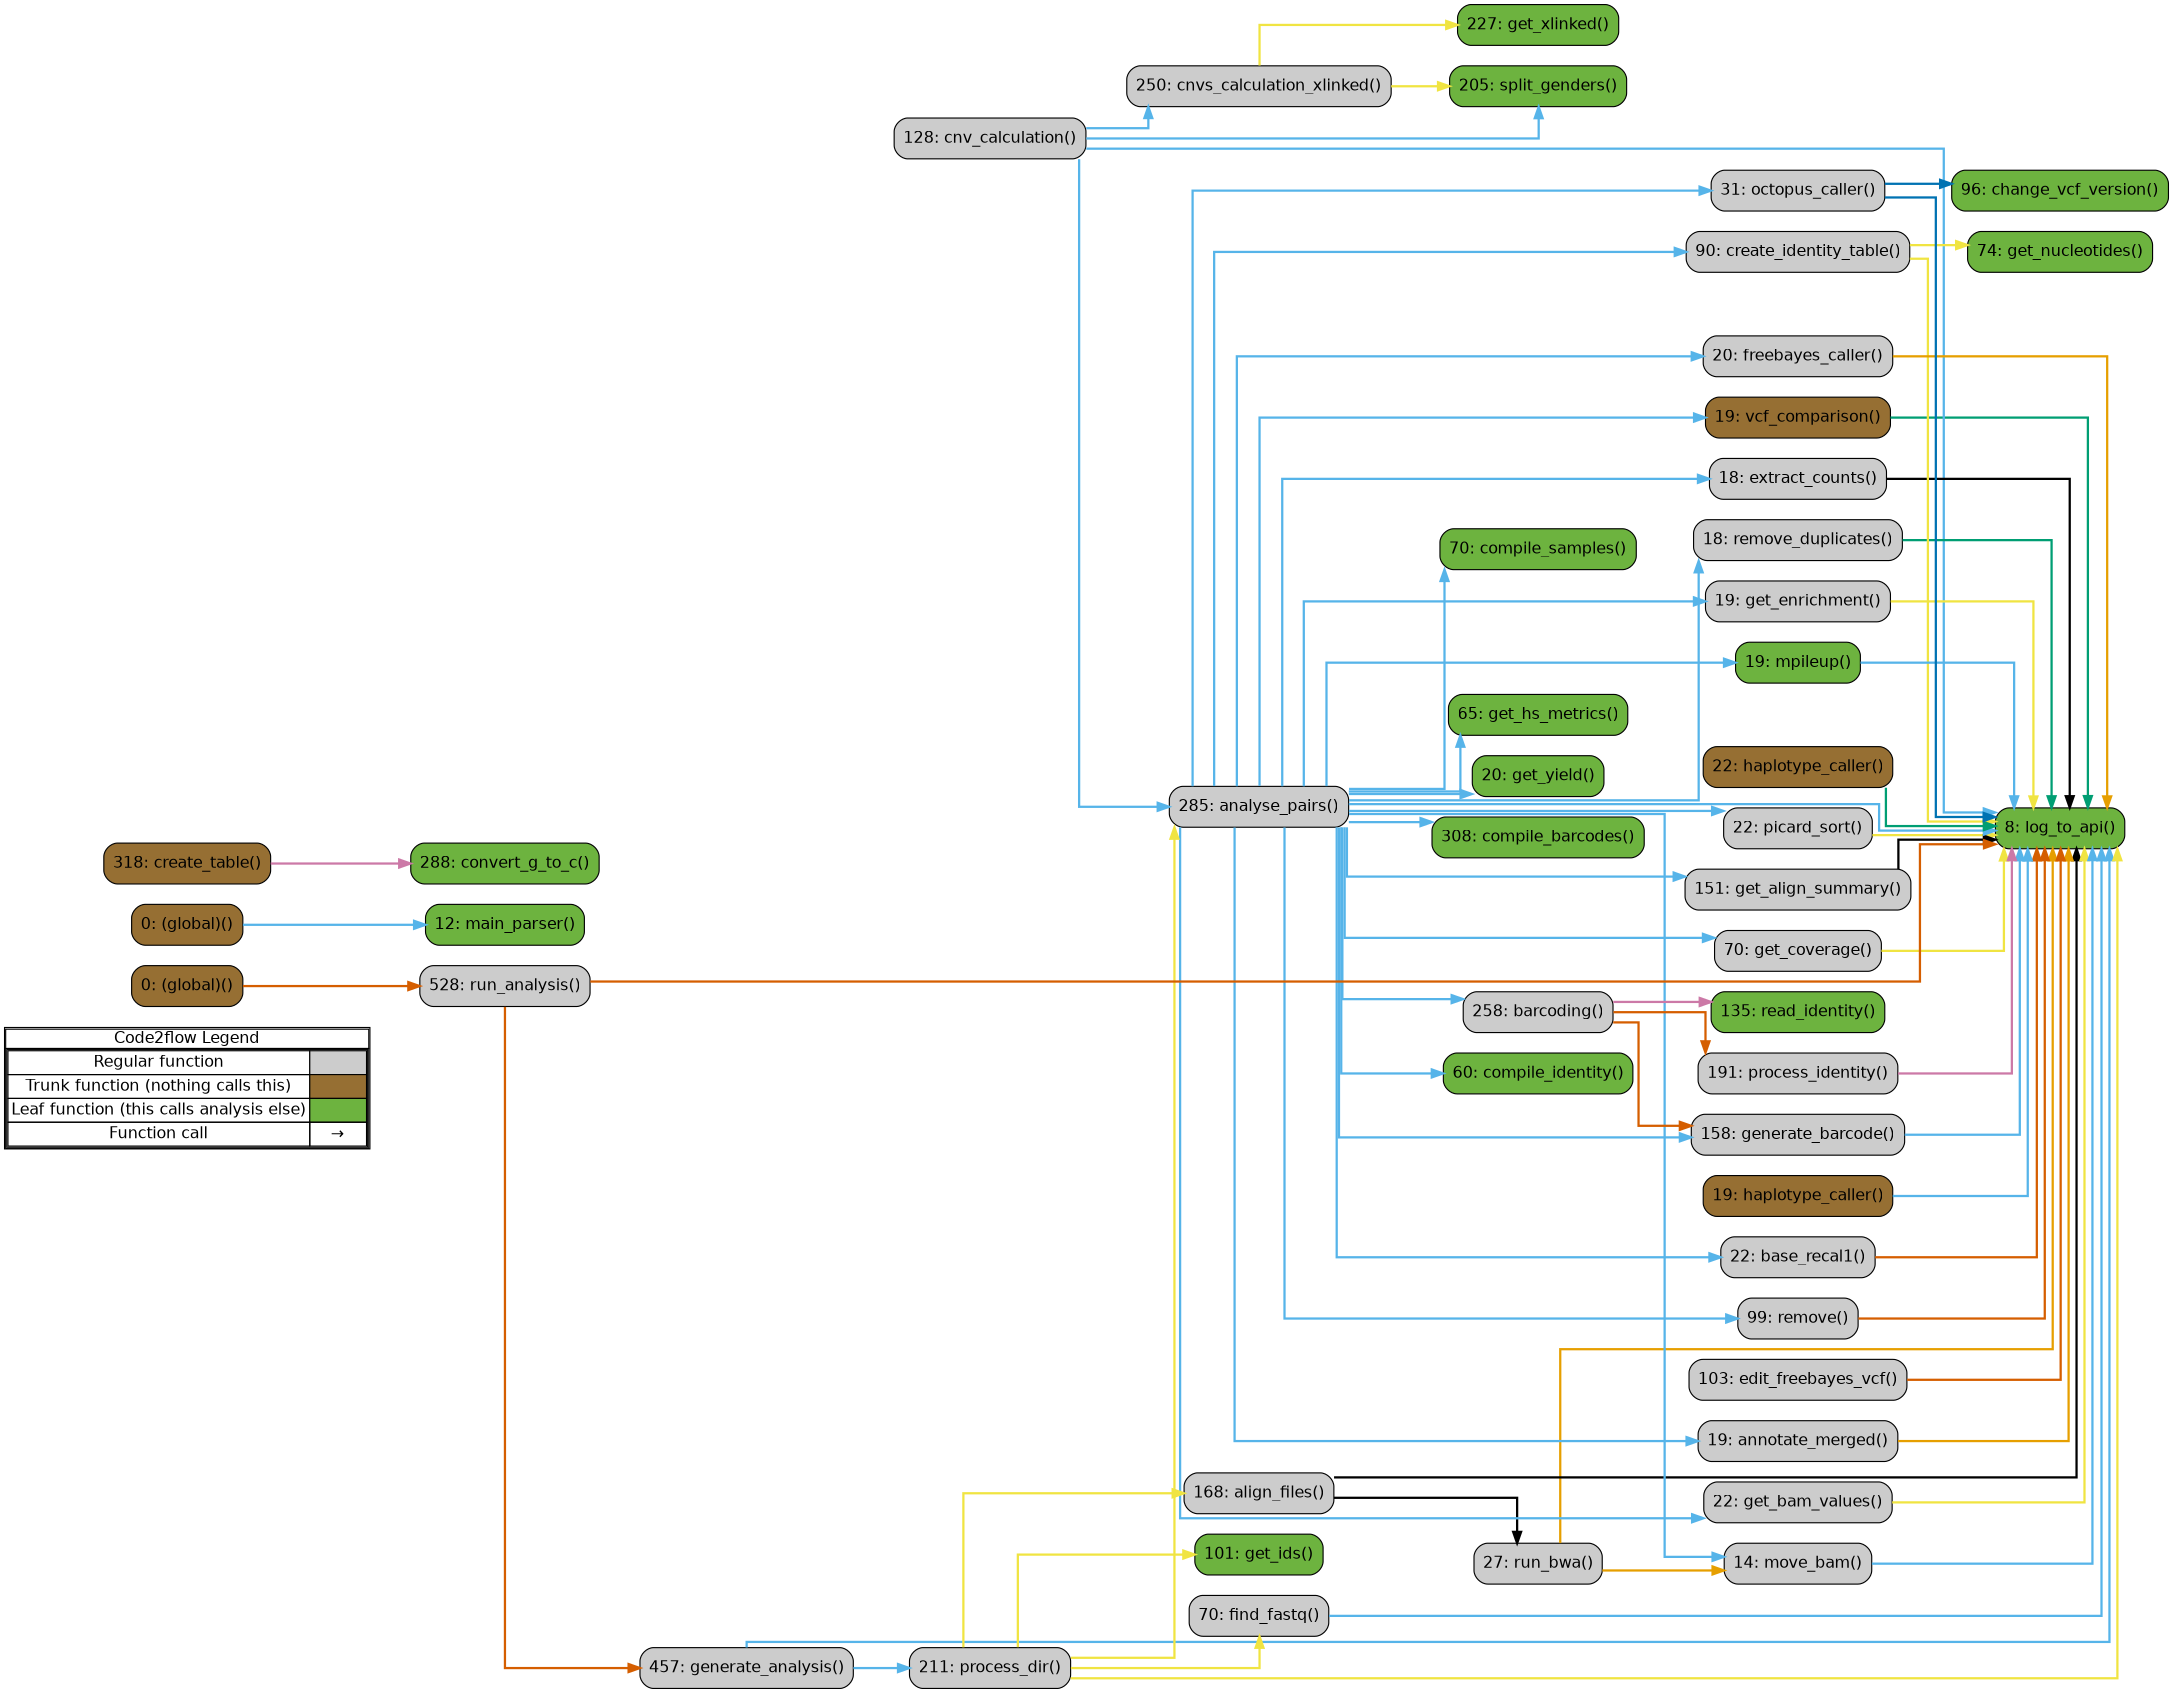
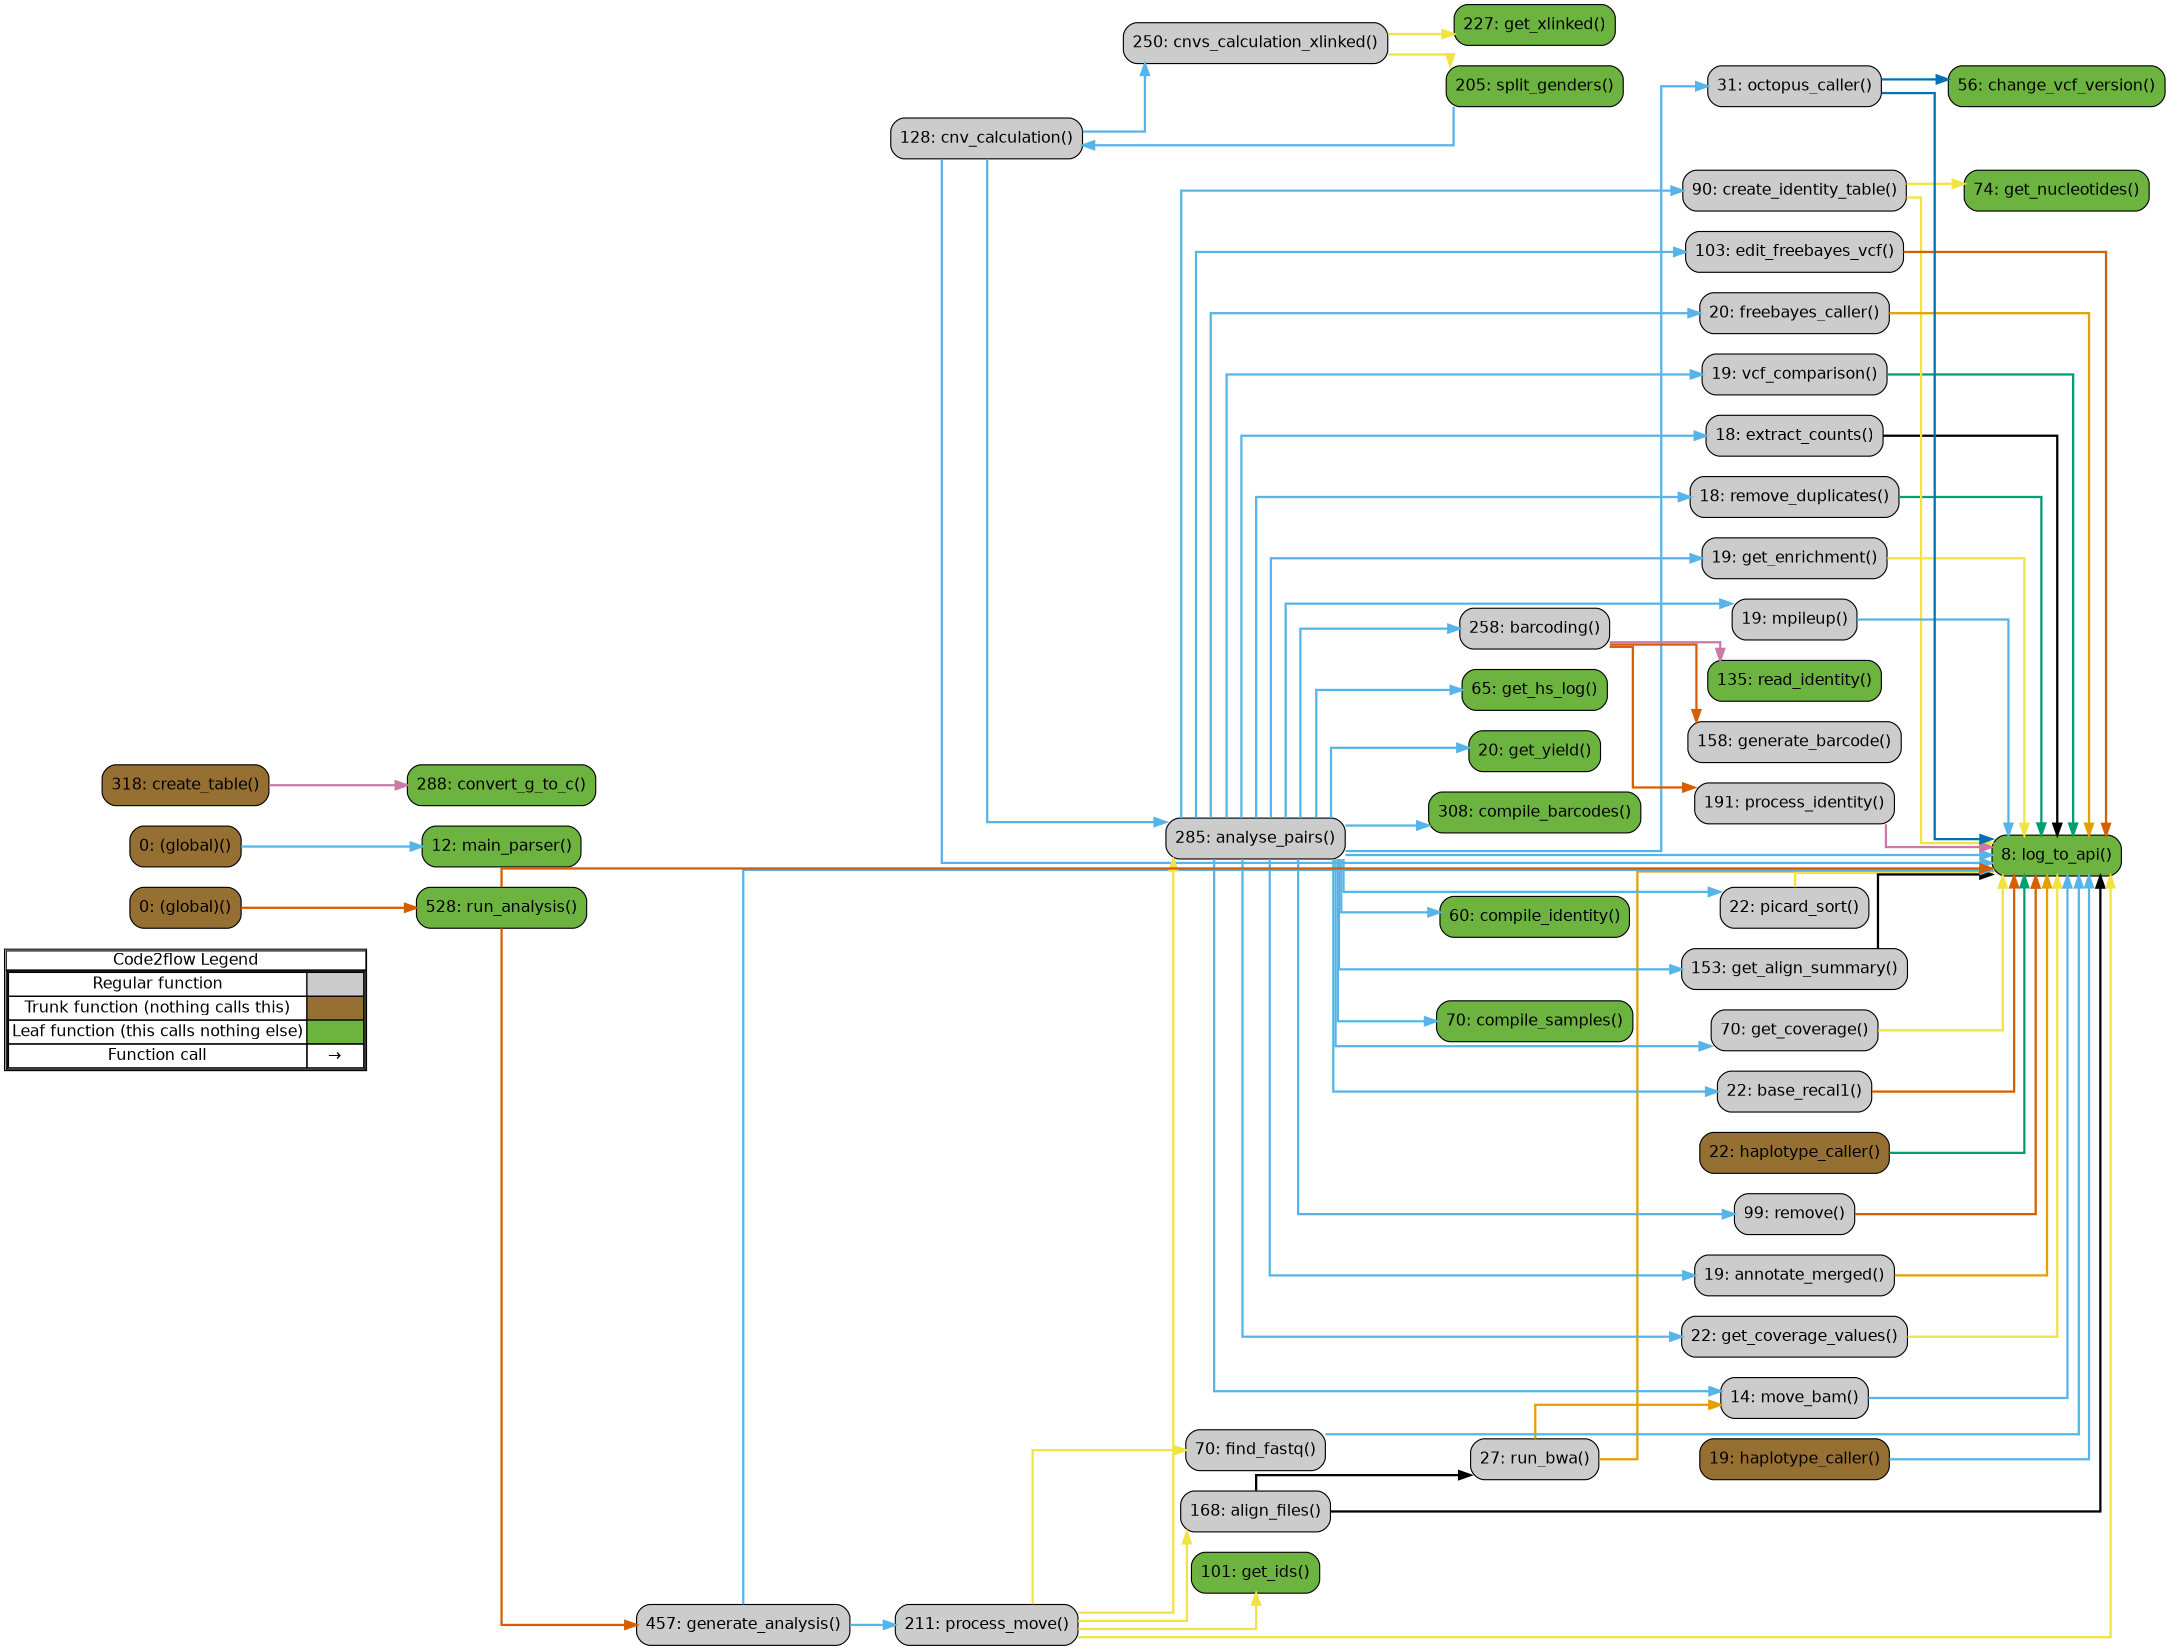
edge "128: cnv_calculation()" -> "205: split_genders()": reversed
node "96: change_vcf_version()": label "96: change_vcf_version()" -> "56: change_vcf_version()"
node "19: vcf_comparison()": fillcolor #966f33 -> #cccccc
node "19: mpileup()": fillcolor #6db33f -> #cccccc
node "65: get_hs_metrics()": label "65: get_hs_metrics()" -> "65: get_hs_log()"
node "151: get_align_summary()": label "151: get_align_summary()" -> "153: get_align_summary()"
node "528: run_analysis()": fillcolor #cccccc -> #6db33f
edge "158: generate_barcode()" -> "8: log_to_api()": removed
node "Code2flow Legend": text "Leaf function (this calls analysis else)" -> "Leaf function (this calls nothing else)"
edge "285: analyse_pairs()" -> "158: generate_barcode()": now "285: analyse_pairs()" -> "103: edit_freebayes_vcf()"
node "22: get_bam_values()": label "22: get_bam_values()" -> "22: get_coverage_values()"
node "211: process_dir()": label "211: process_dir()" -> "211: process_move()"
